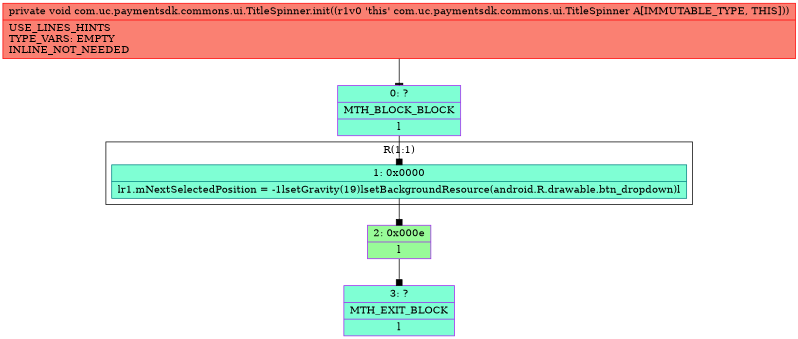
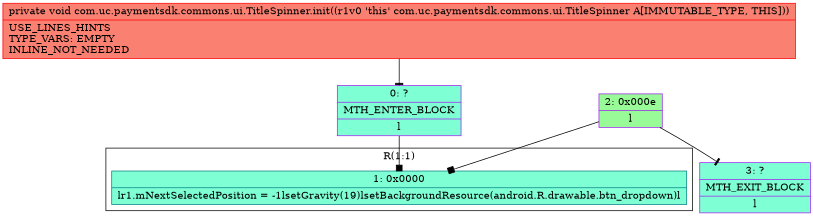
node "0: ?": text "MTH_BLOCK_BLOCK" -> "MTH_ENTER_BLOCK"
edge "1: 0x0000" -> "2: 0x000e": reversed
edge "2: 0x000e" -> "3: ?": arrowhead box -> tee
